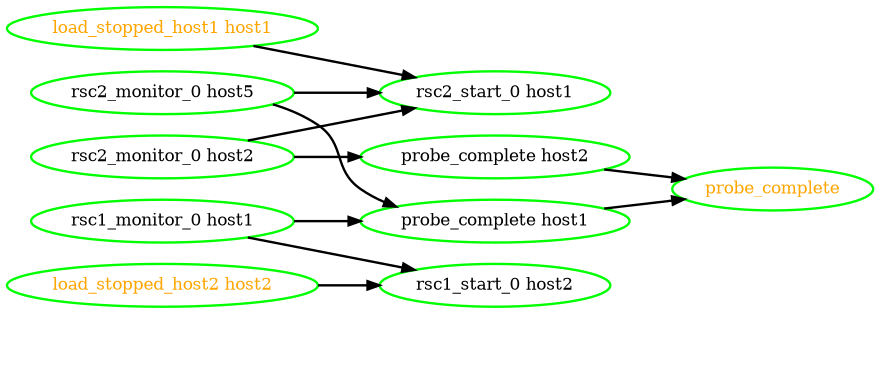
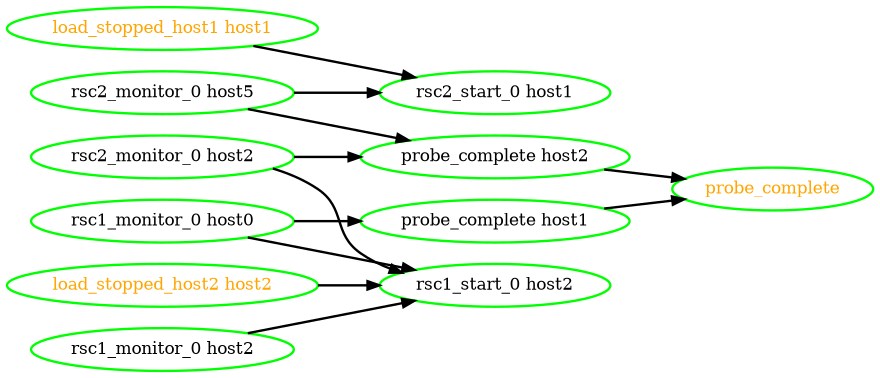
edge "rsc2_monitor_0 host2" -> "rsc2_start_0 host1": now "rsc2_monitor_0 host2" -> "rsc1_start_0 host2"
edge "rsc2_monitor_0 host5" -> "probe_complete host1": now "rsc2_monitor_0 host5" -> "probe_complete host2"
node "rsc1_monitor_0 host1": label "rsc1_monitor_0 host1" -> "rsc1_monitor_0 host0"
node "rsc1_monitor_0 host2": added
